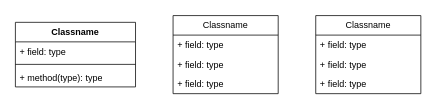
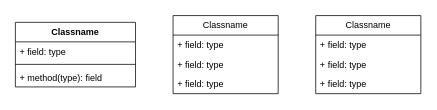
node "+ method(type): type": label "+ method(type): type" -> "+ method(type): field"
